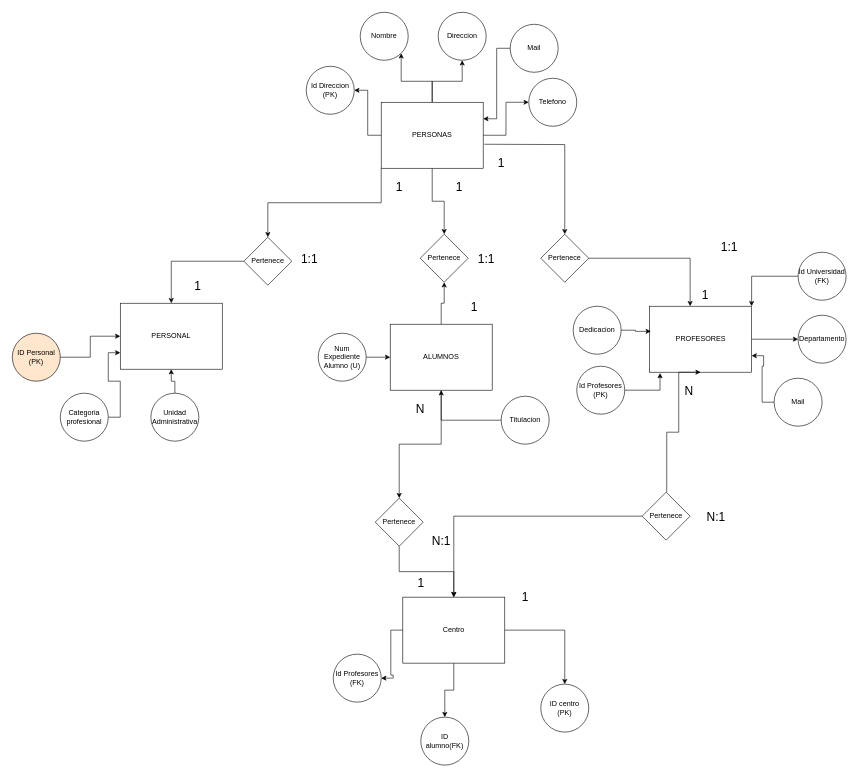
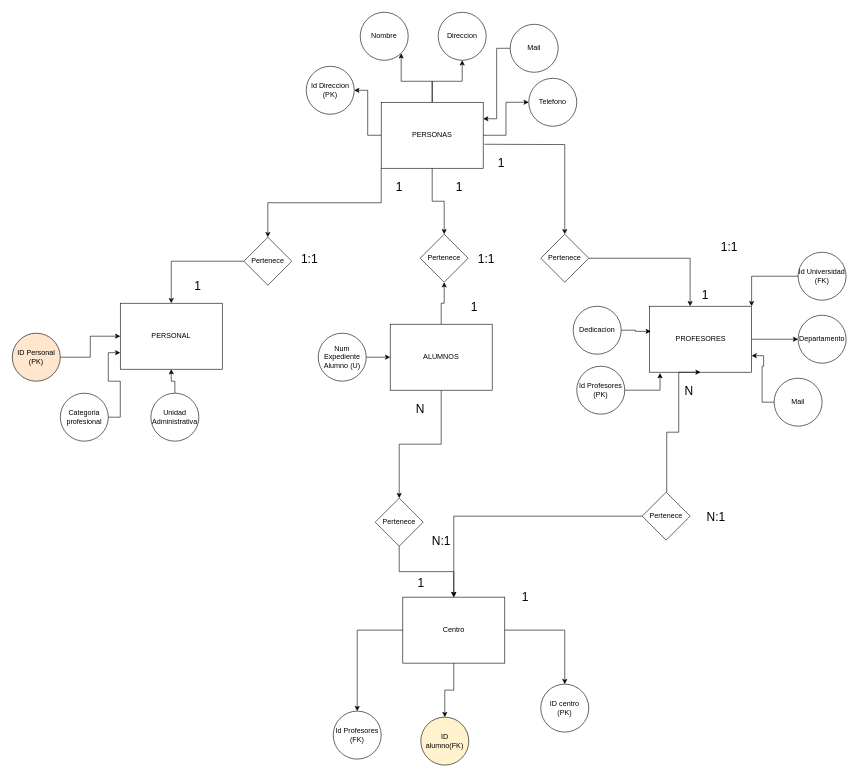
edge "Titulacion" -> "ALUMNOS": removed
node "Titulacion": removed
node "Id Profesores (FK)": moved (357, 678) -> (357, 735)
node "ID alumno(FK)": fillcolor #ffffff -> #fff2cc
